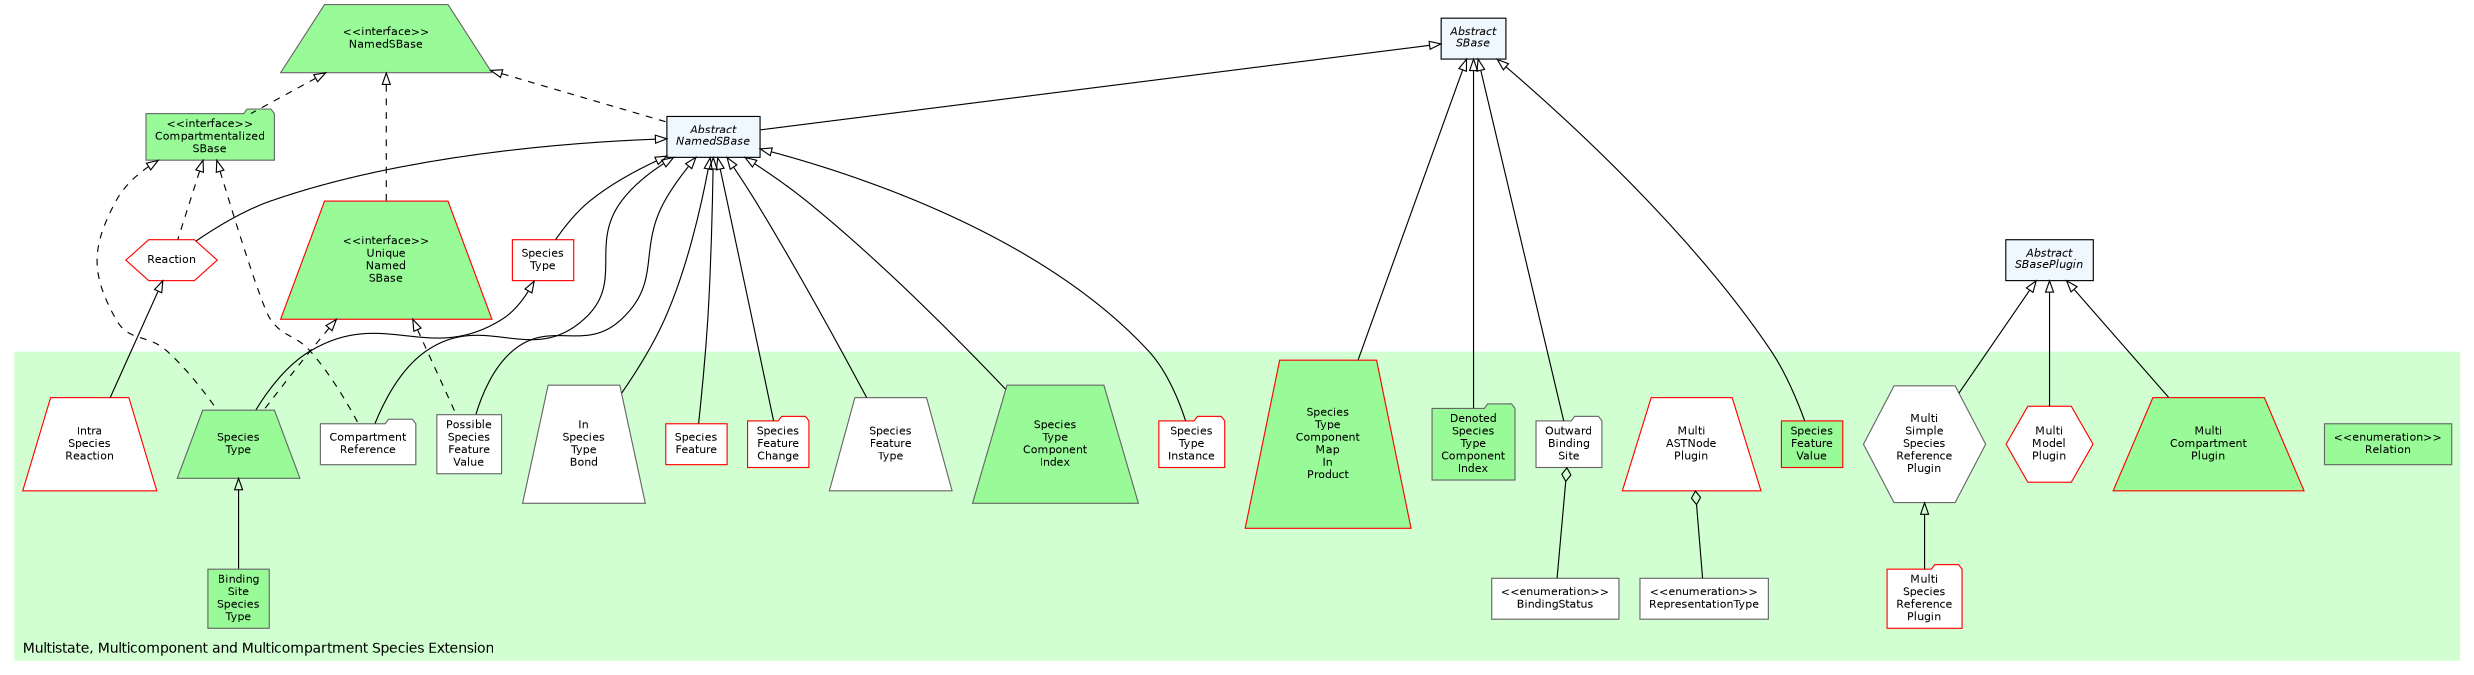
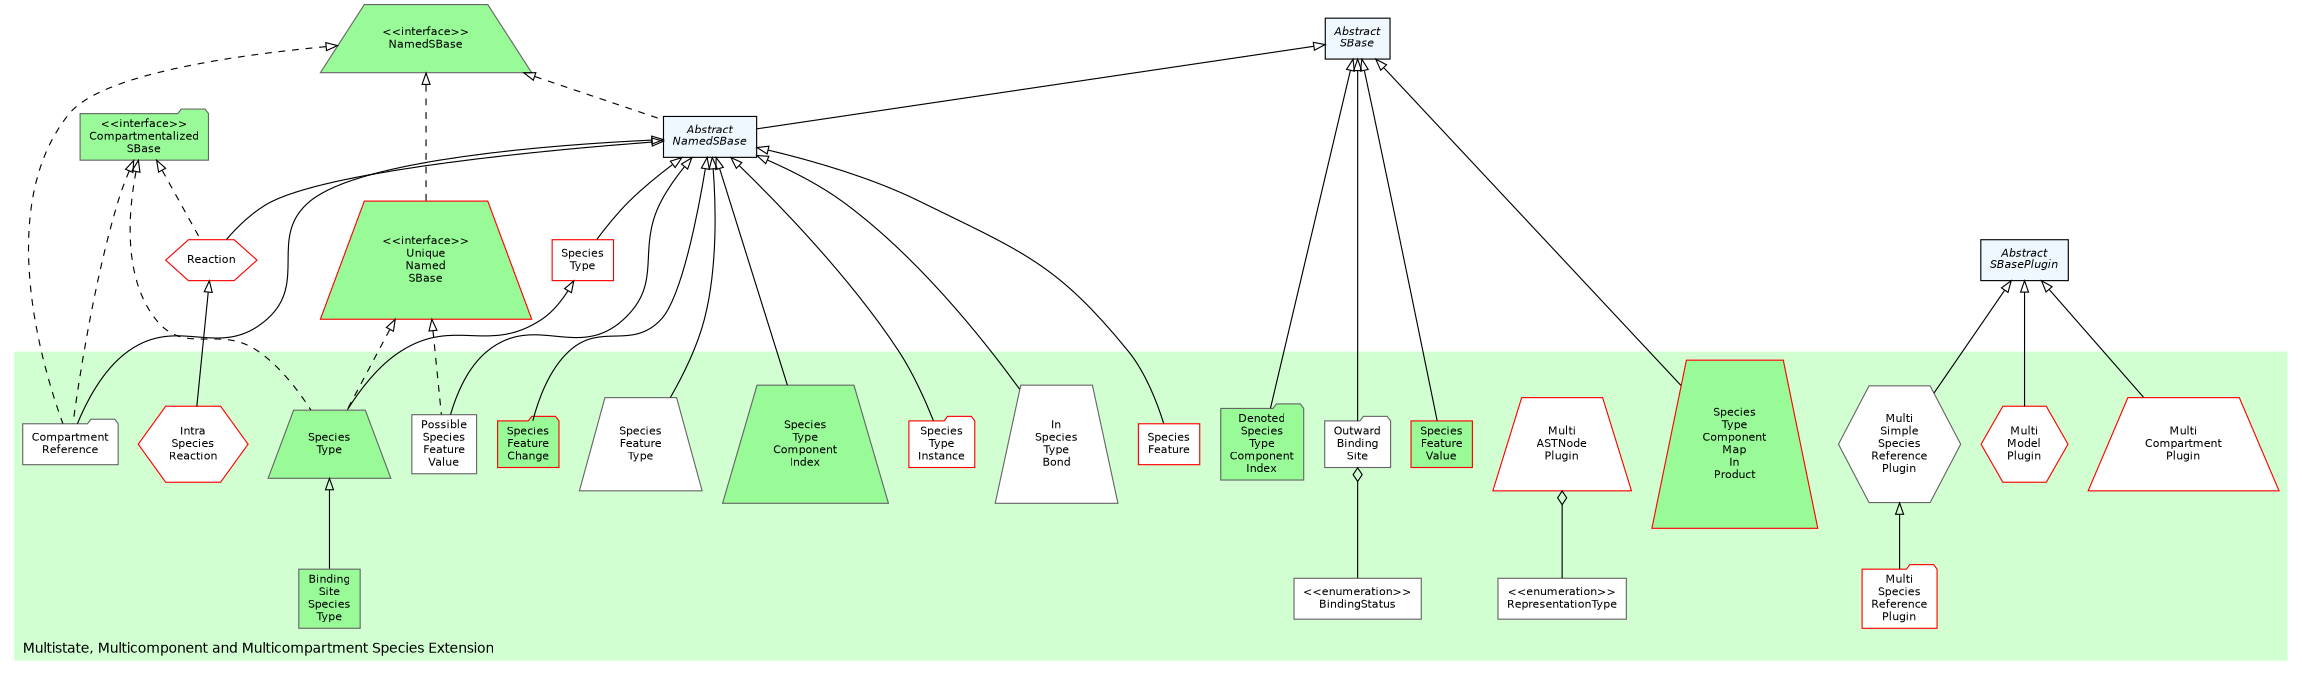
edge "<<interface>> Compartmentalized SBase" -> "<<interface>> NamedSBase": now "Compartment Reference" -> "<<interface>> NamedSBase"
node "Intra Species Reaction": shape trapezium -> hexagon
node "Species Feature Change": fillcolor white -> palegreen
node "Multi Compartment Plugin": fillcolor palegreen -> white
node "<<enumeration>> Relation": removed
